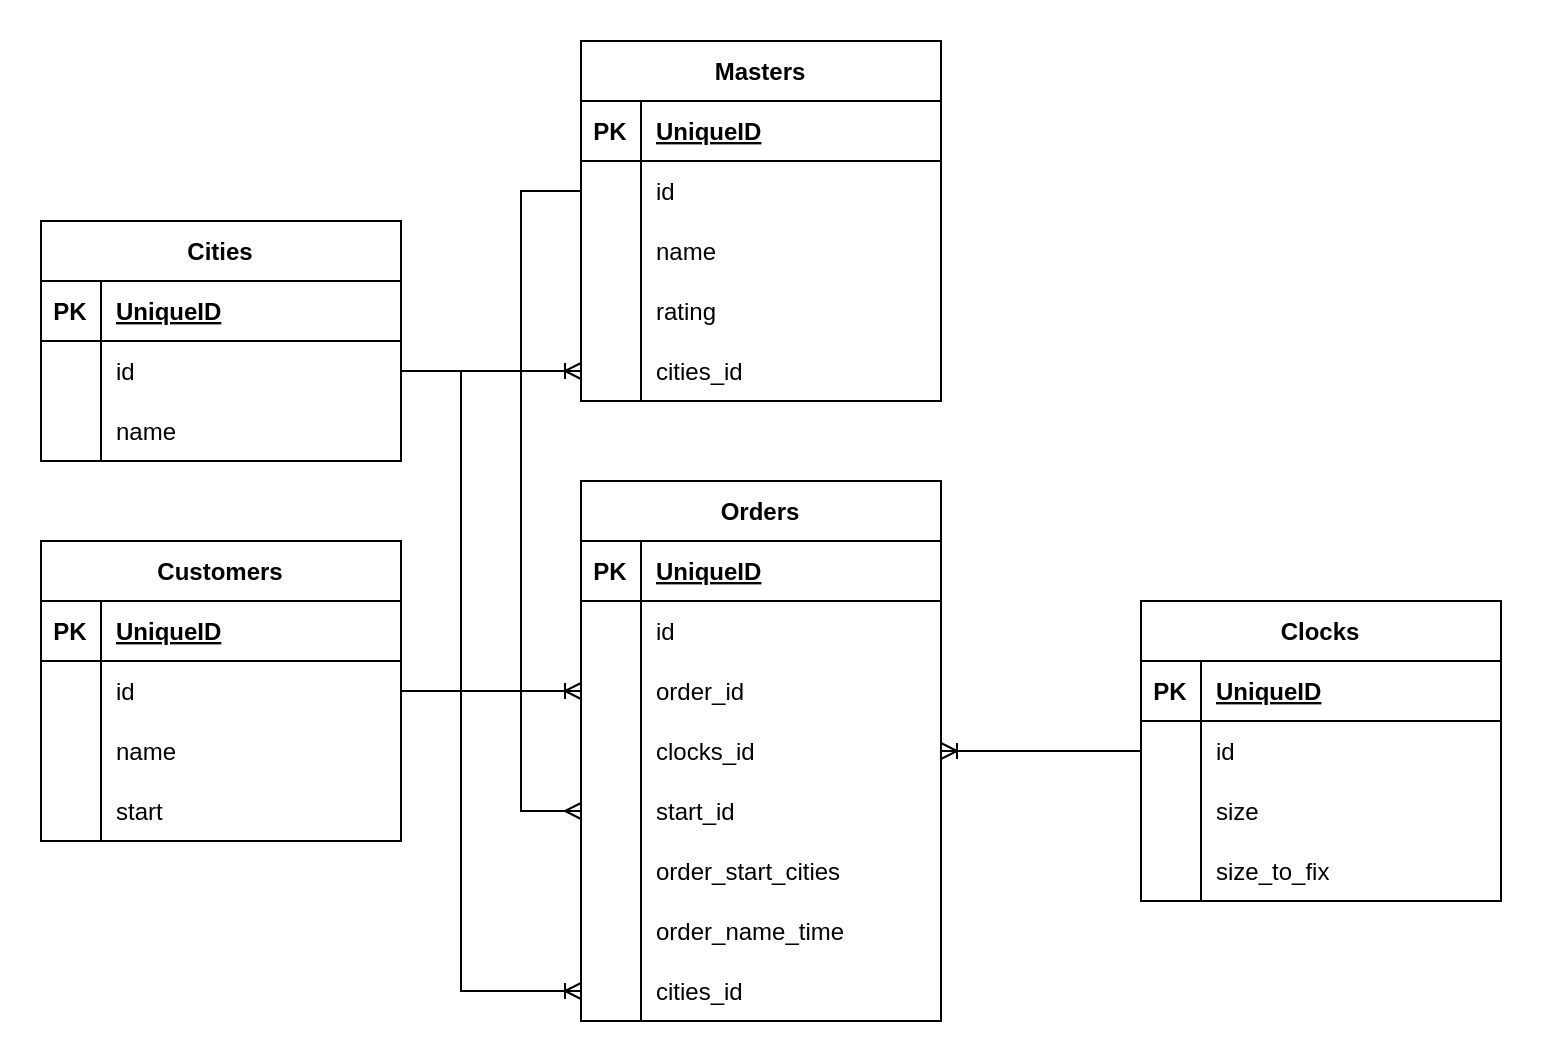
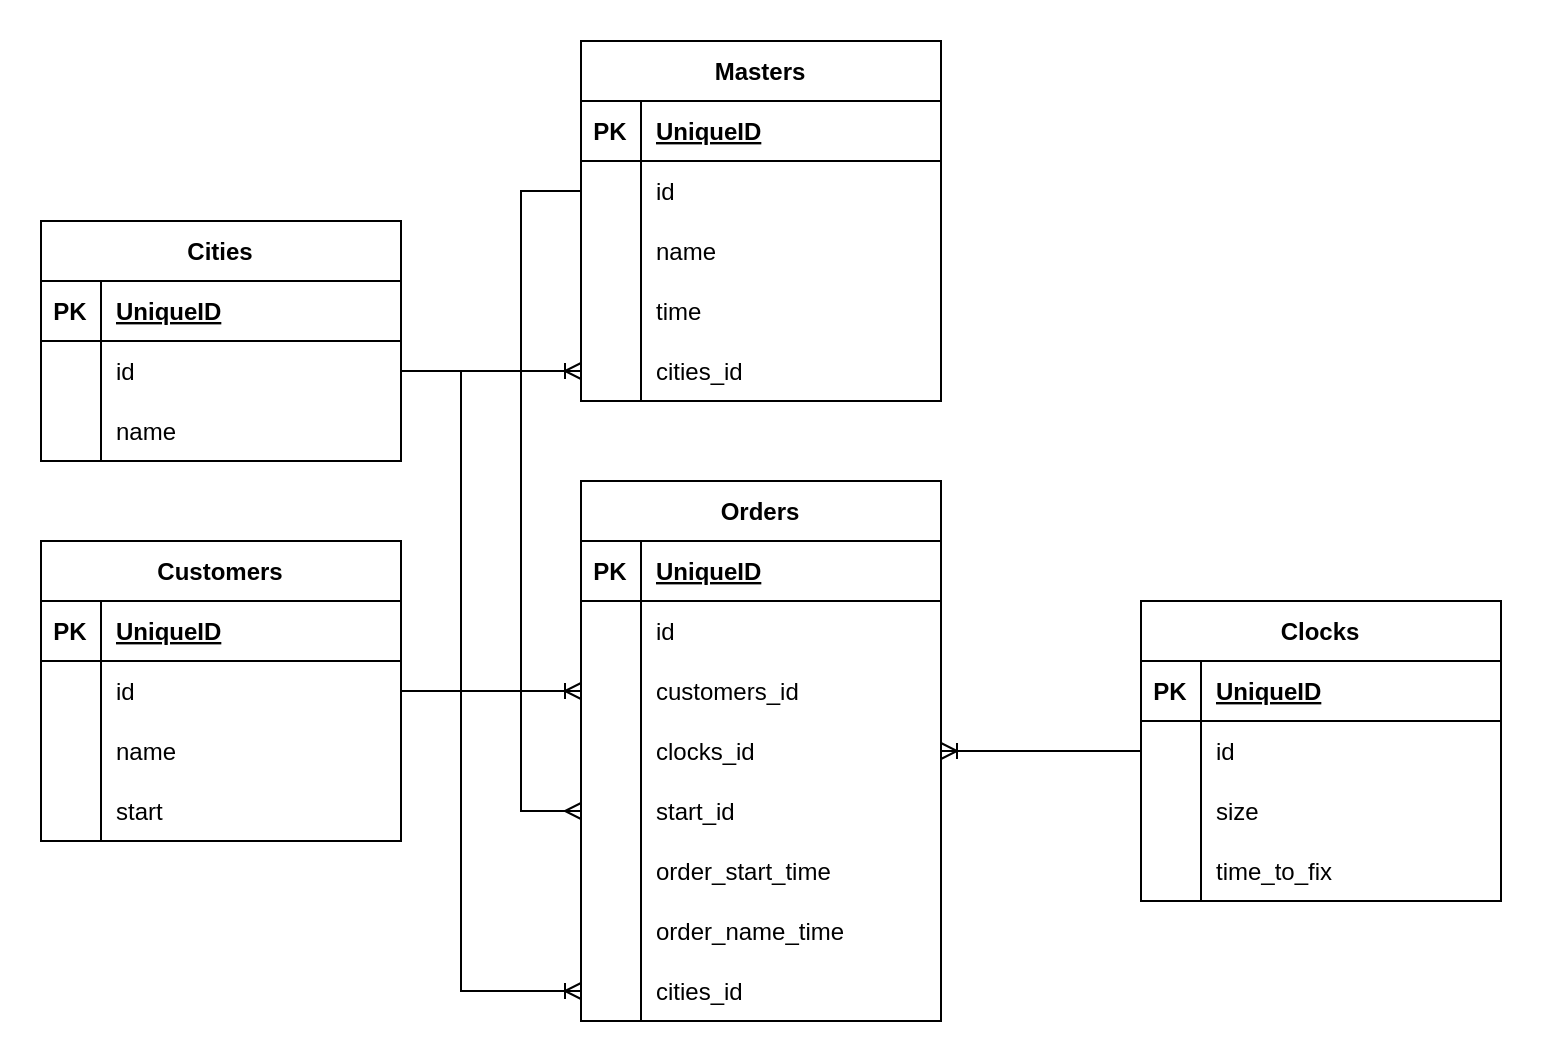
node "rating": label "rating" -> "time"
node "order_id": label "order_id" -> "customers_id"
node "order_start_cities": label "order_start_cities" -> "order_start_time"
node "size_to_fix": label "size_to_fix" -> "time_to_fix"
